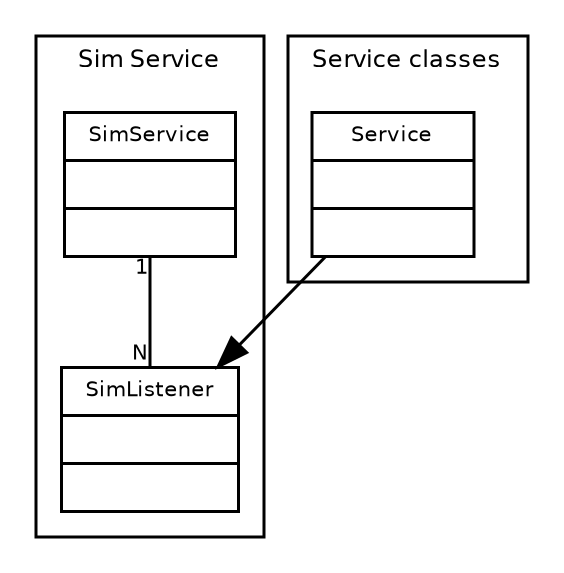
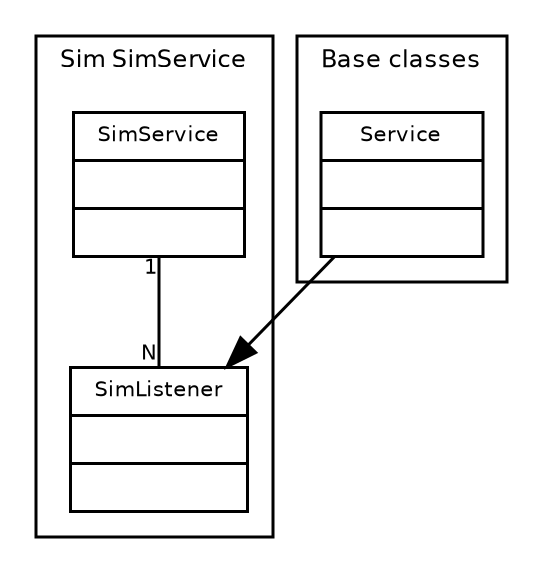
cluster "Sim Service": label "Sim Service" -> "Sim SimService"
cluster "Service classes": label "Service classes" -> "Base classes"
